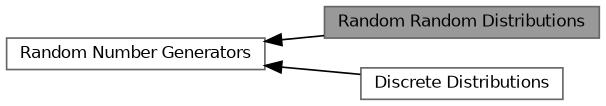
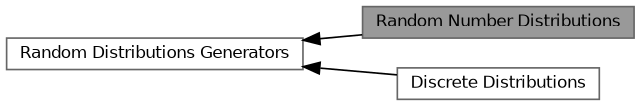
node "Random Random Distributions": label "Random Random Distributions" -> "Random Number Distributions"
node "Random Number Generators": label "Random Number Generators" -> "Random Distributions Generators"
